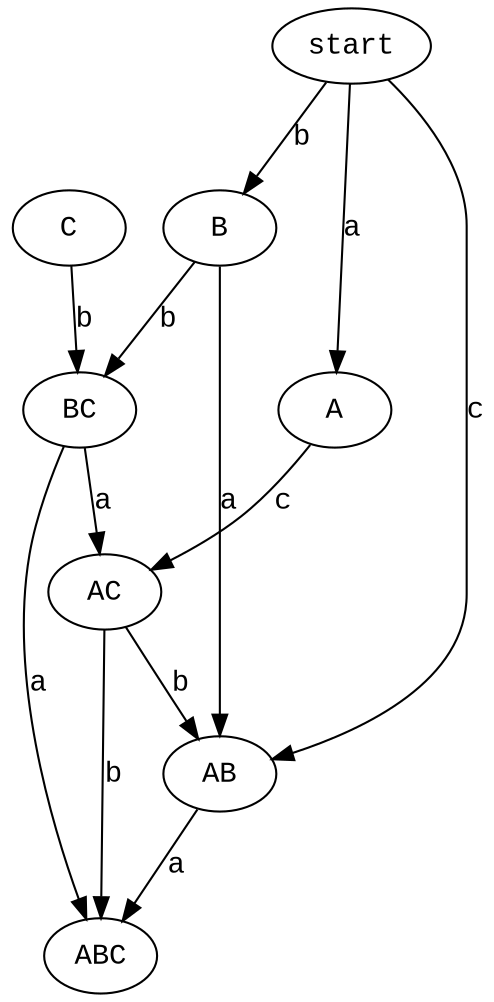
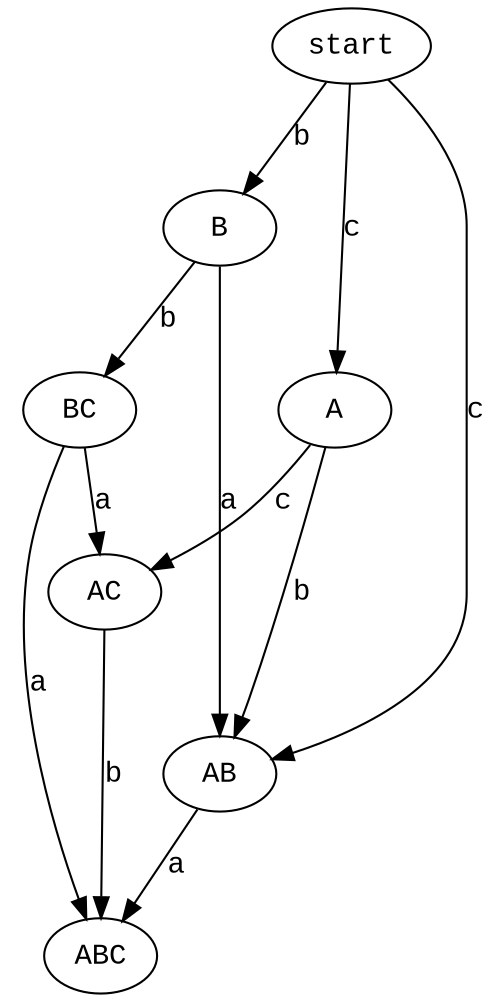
node "C": removed
edge "start" -> "A": label "a" -> "c"
edge "AC" -> "AB": now "A" -> "AB"
